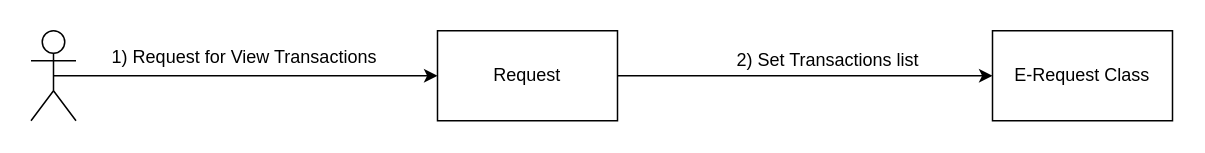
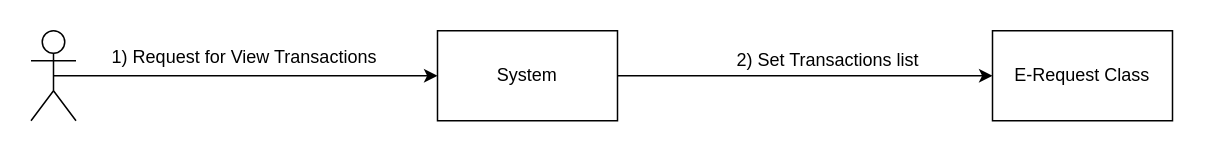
node "Request": label "Request" -> "System"
